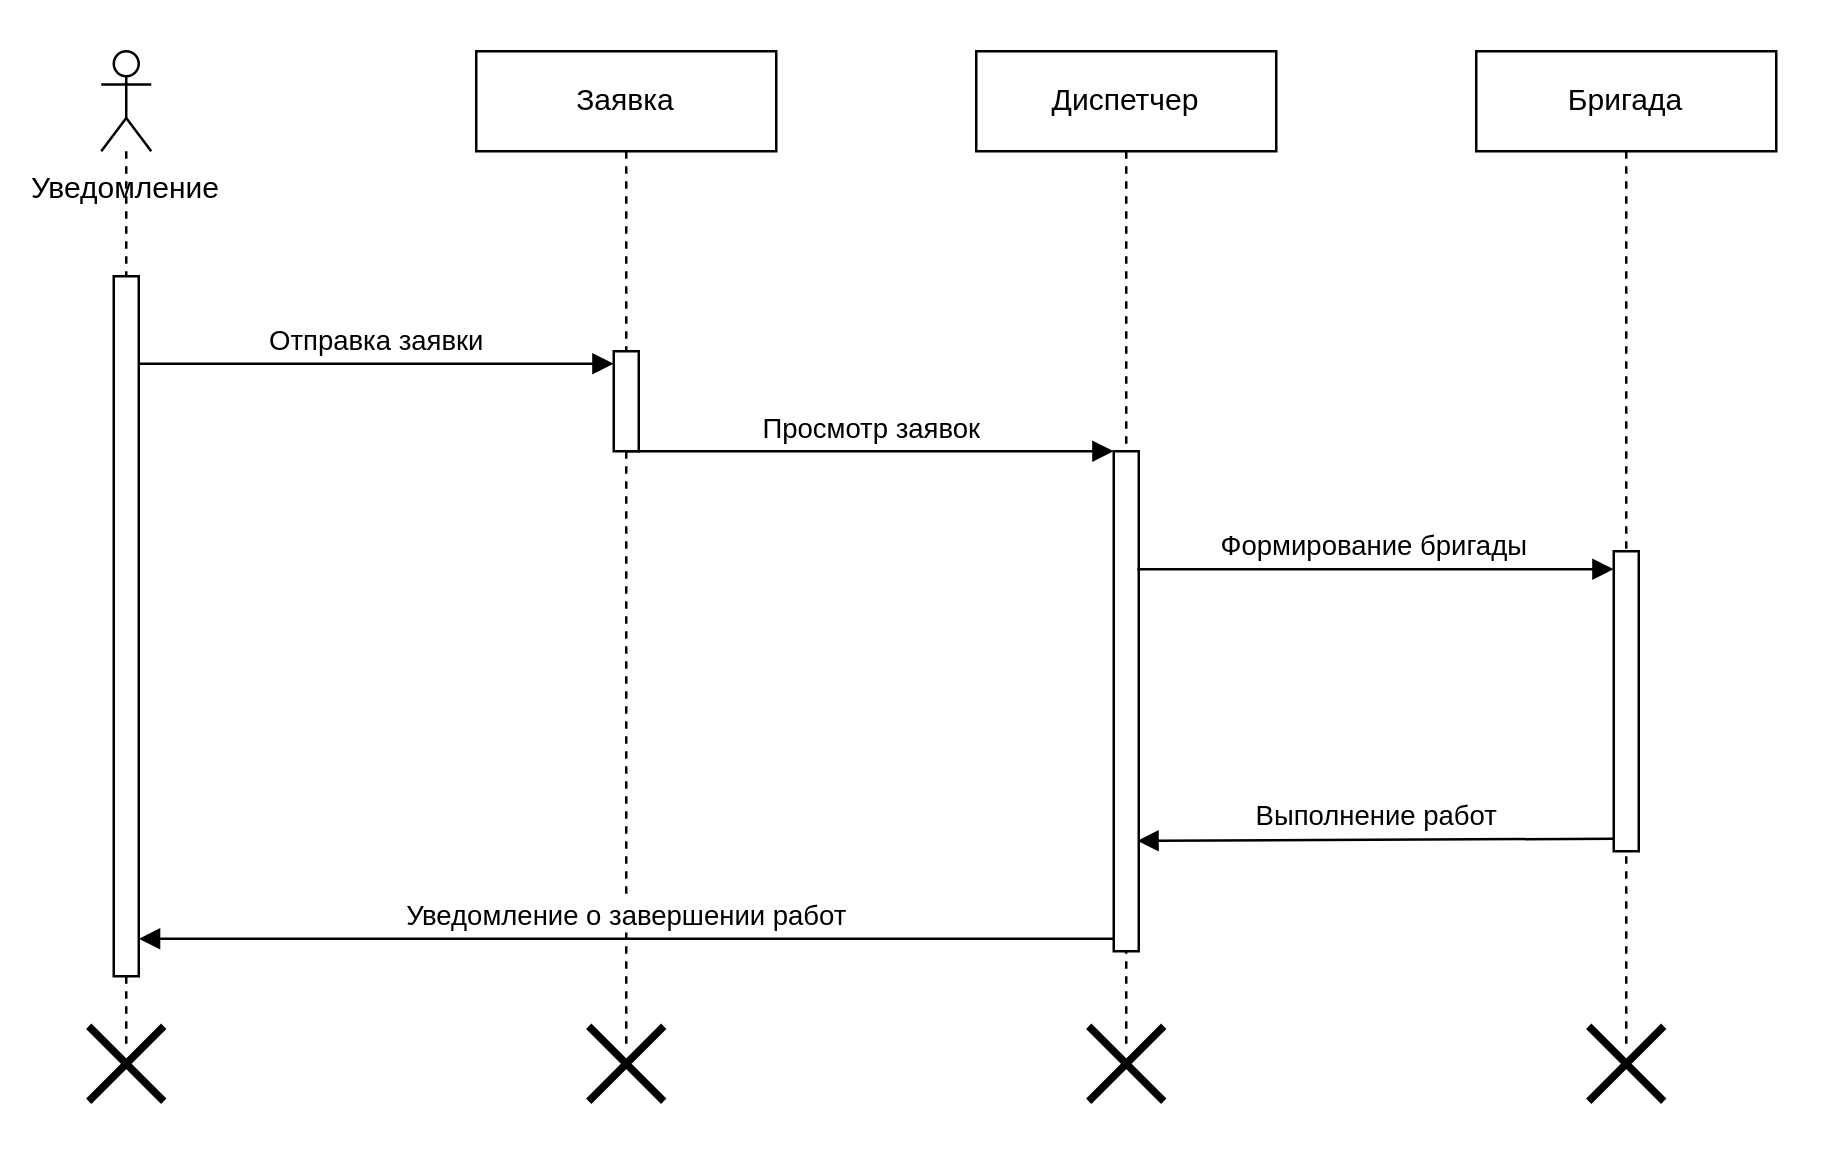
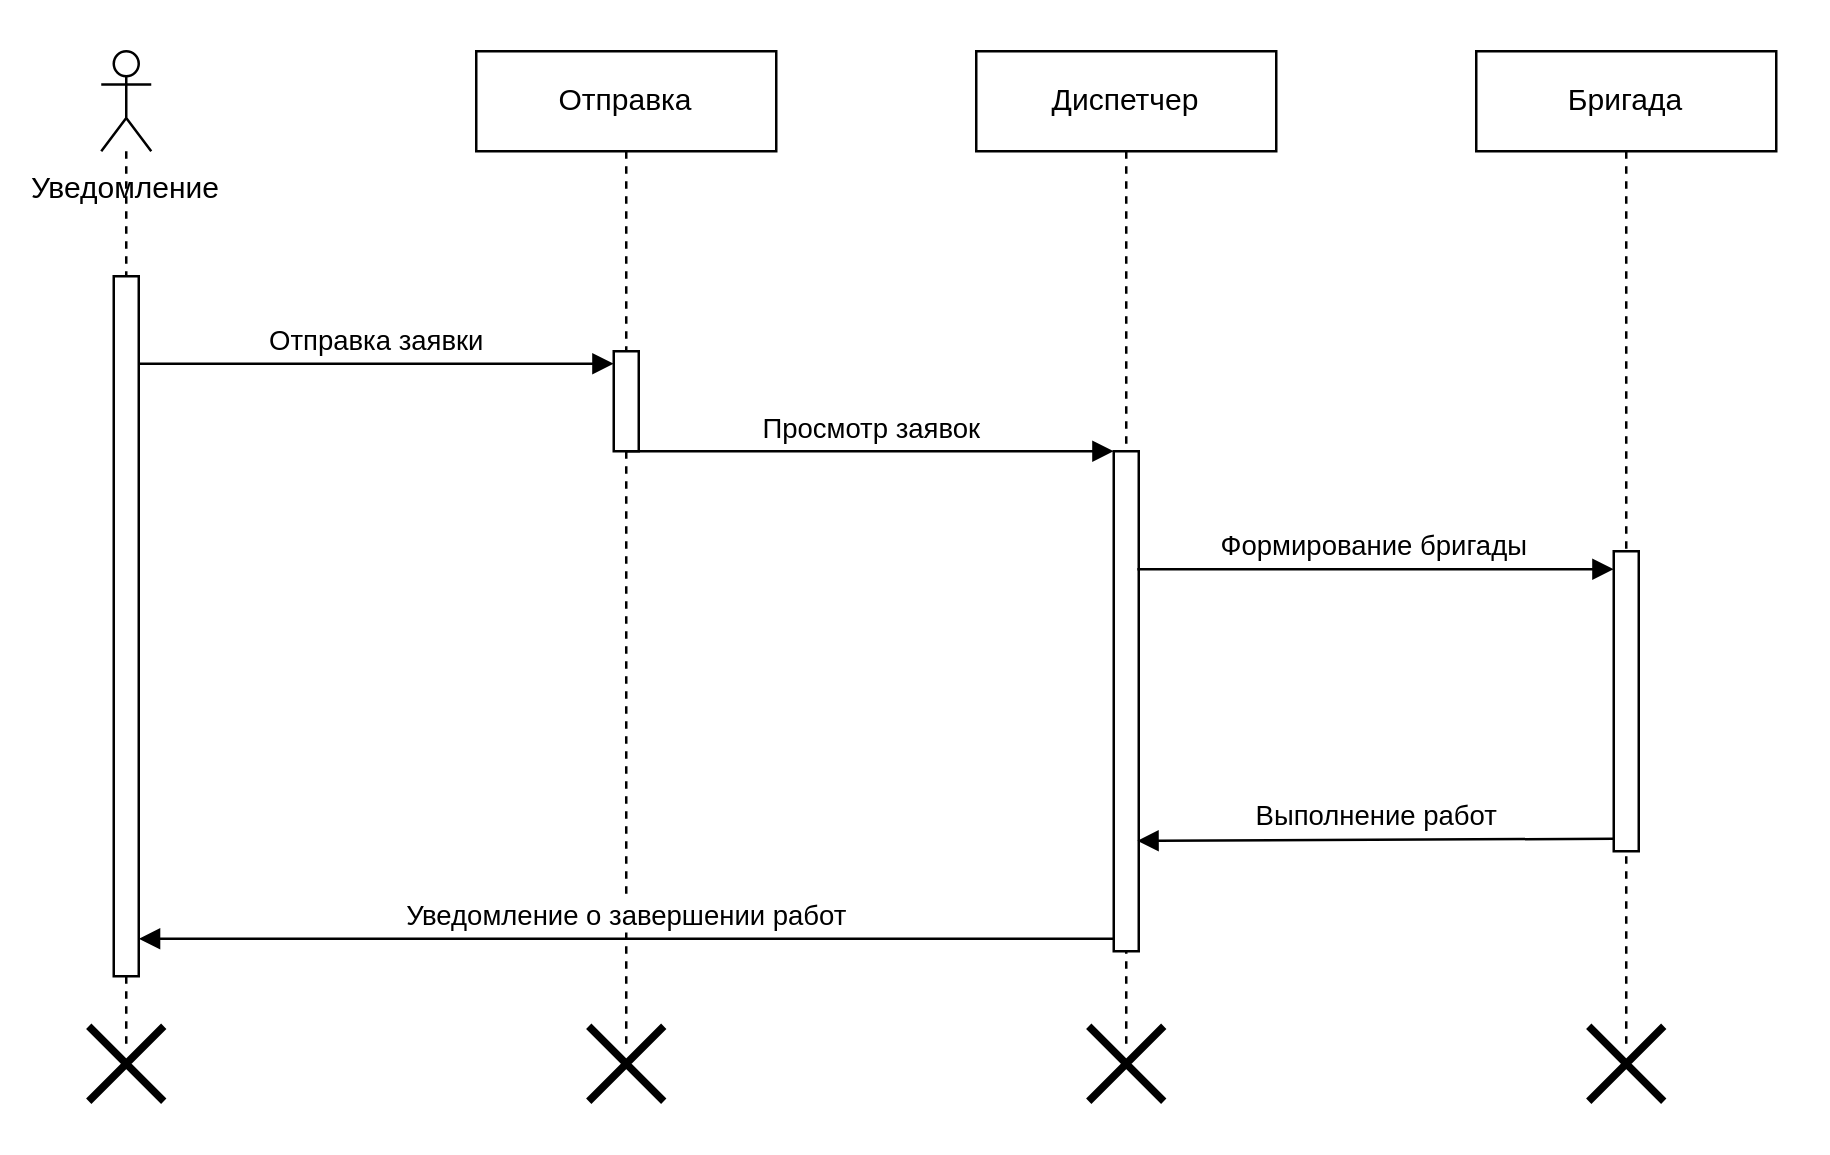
node "Заявка": label "Заявка" -> "Отправка"
